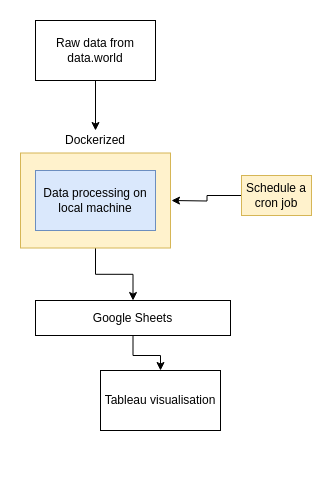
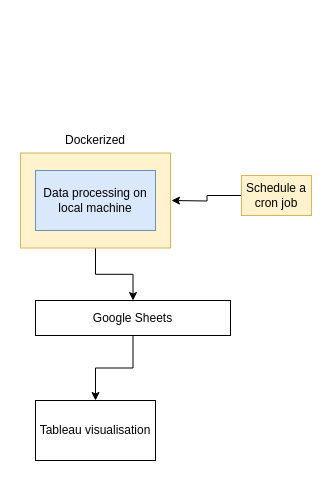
node "Raw data from data.world": removed
edge "Raw data from data.world" -> "Dockerized": removed
node "Tableau visualisation": moved (161, 401) -> (96, 431)
